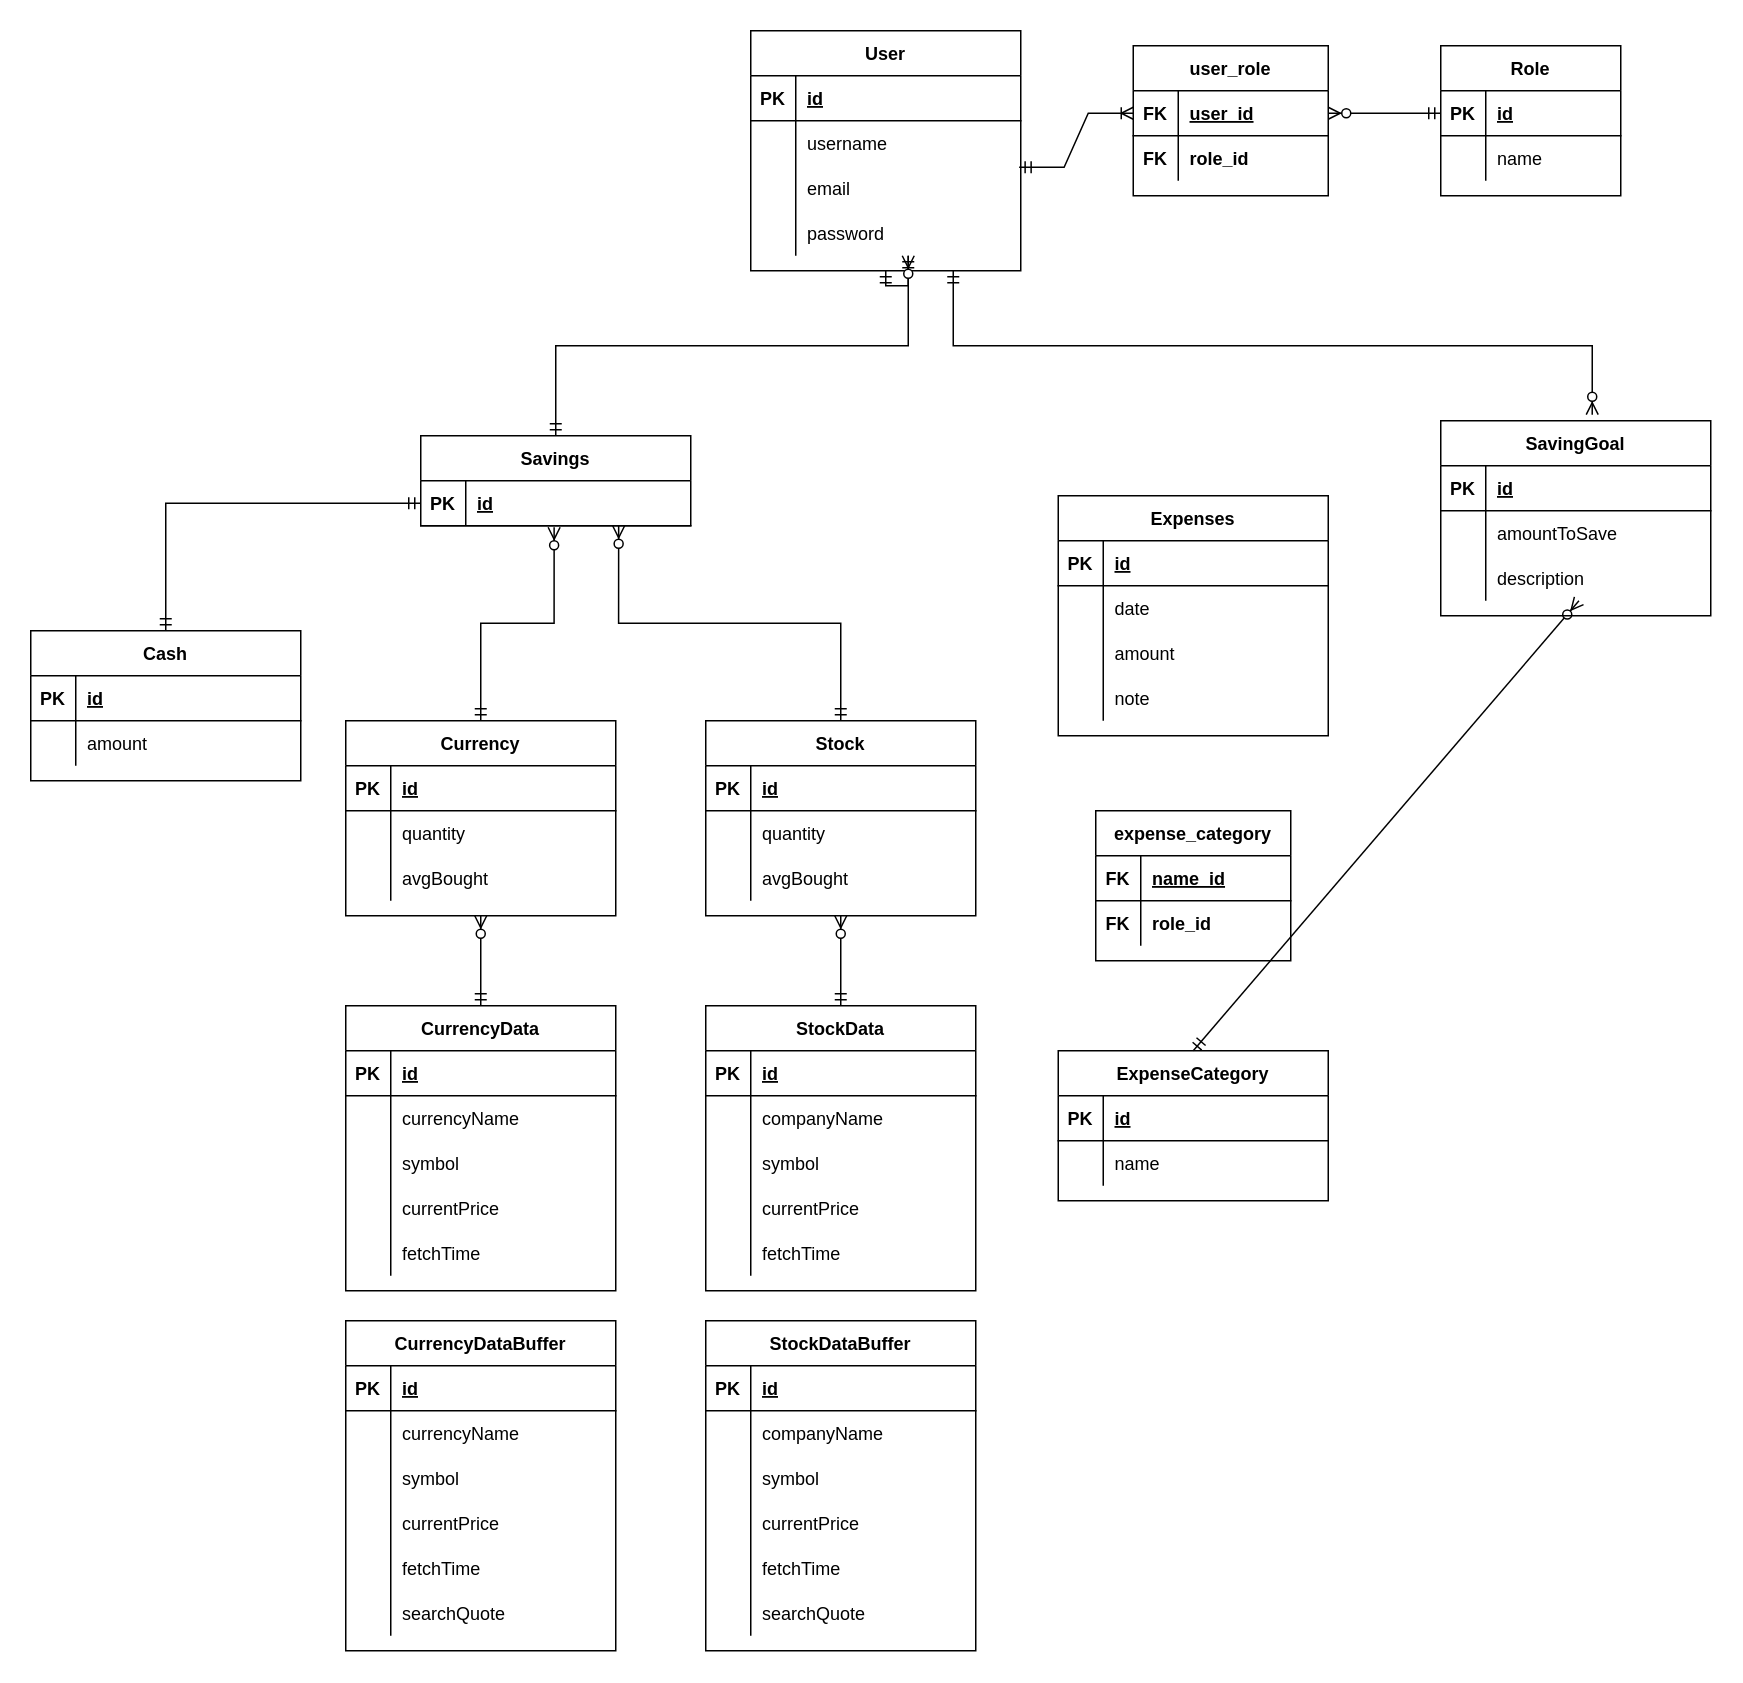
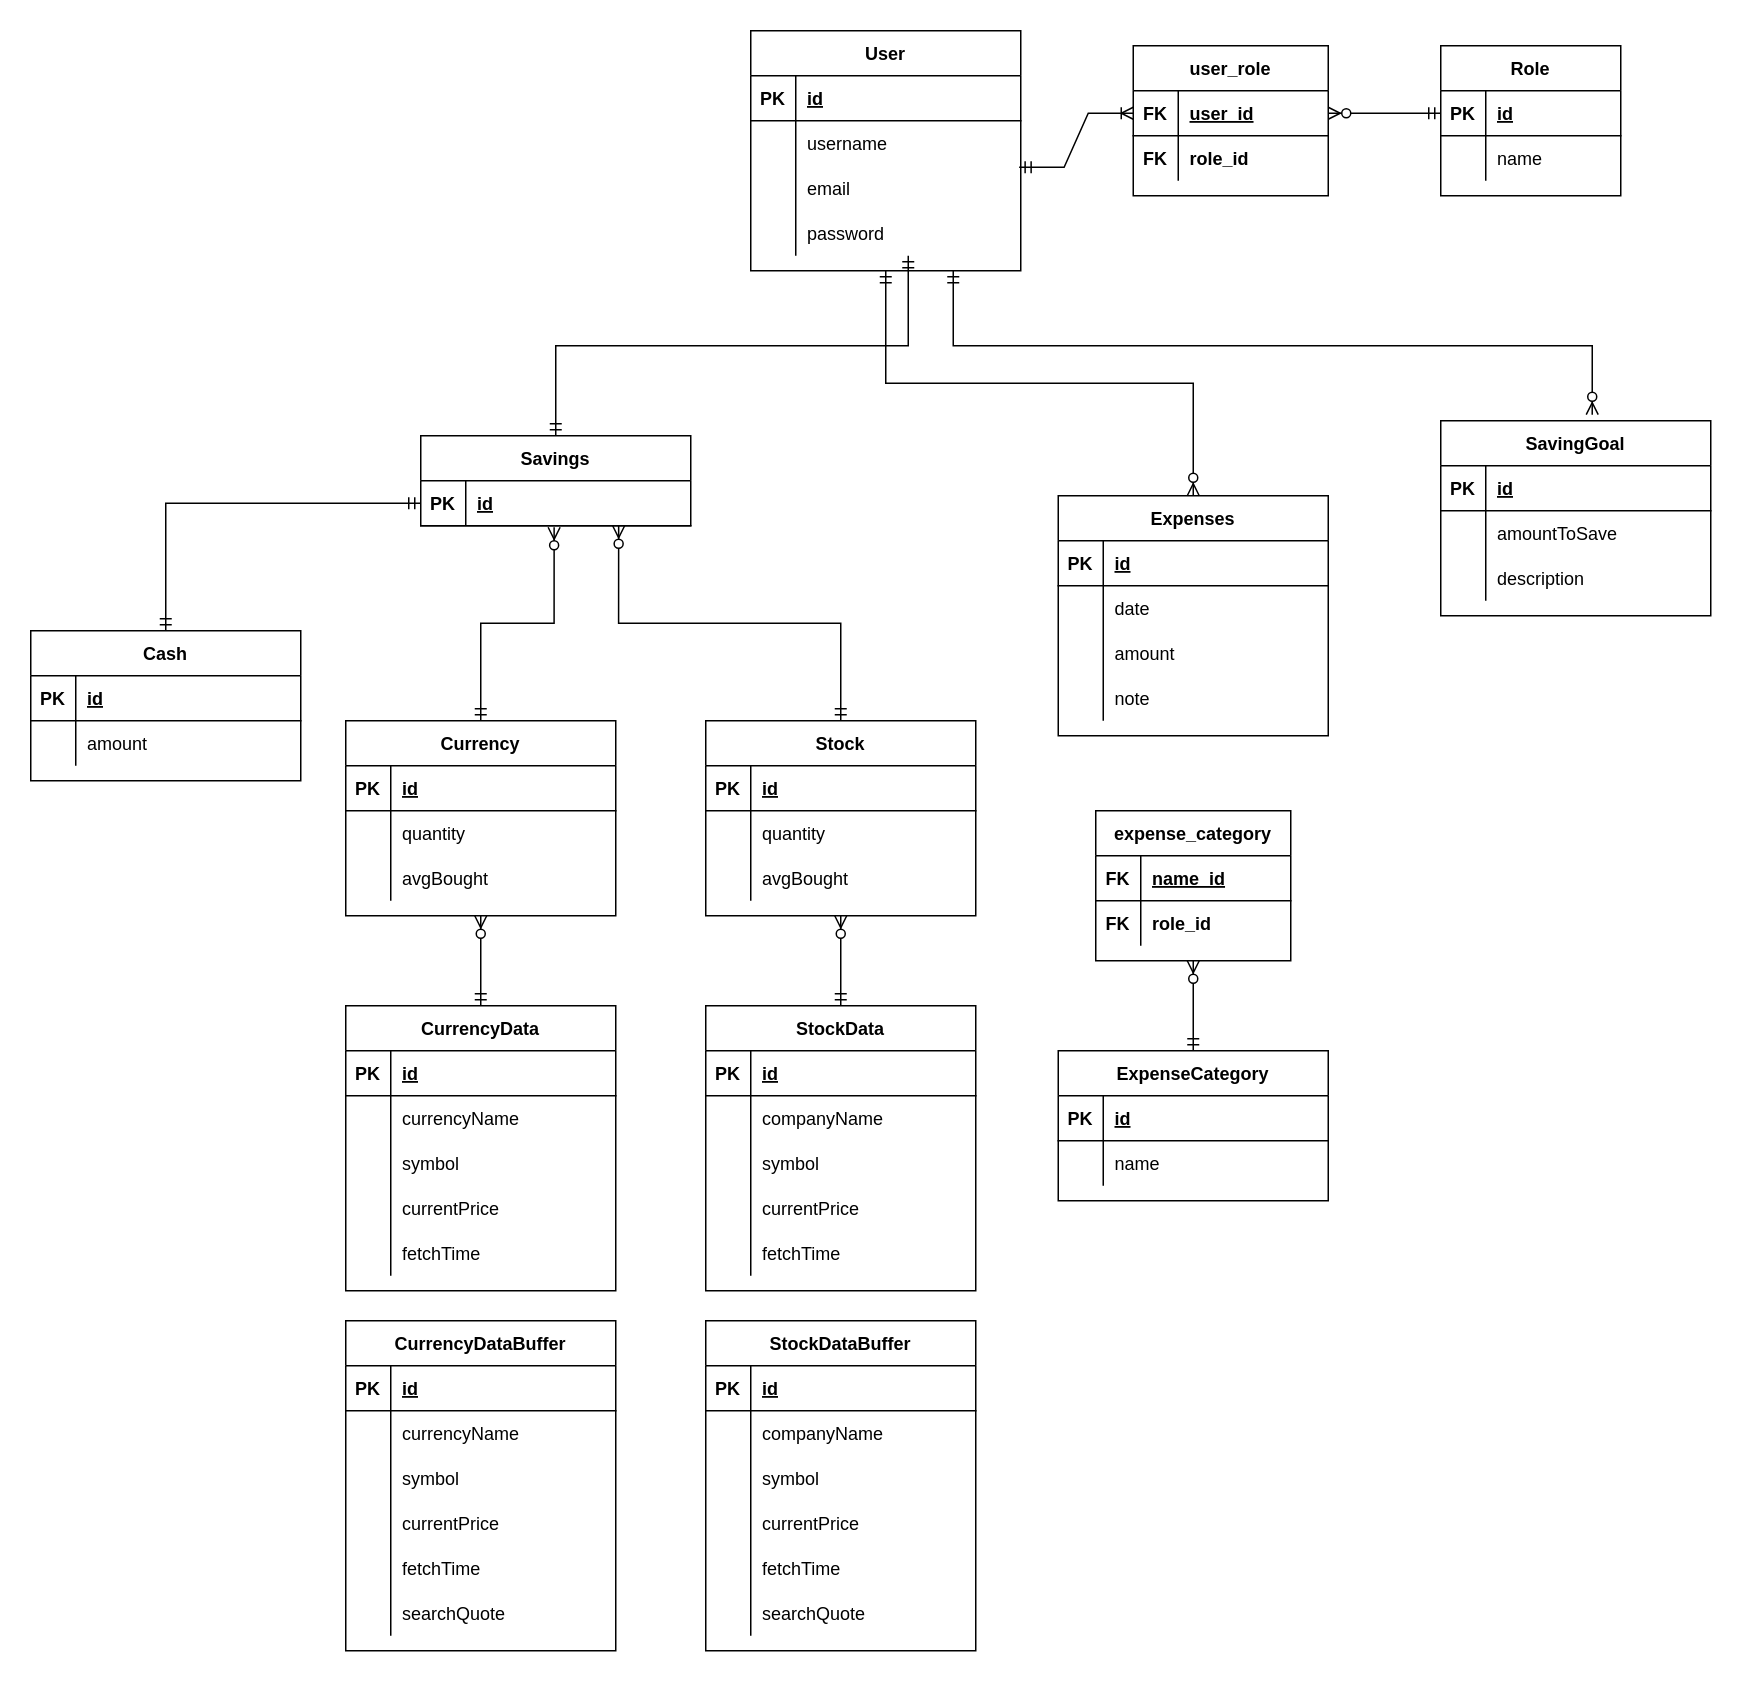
edge "User" -- "password": now "User" -- "Expenses"
edge "description" -- "ExpenseCategory": now "expense_category" -- "ExpenseCategory"
